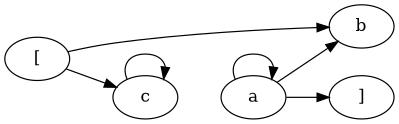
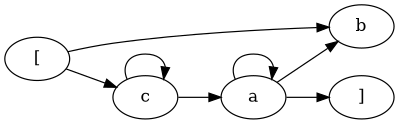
edge "c" -> "a": added
